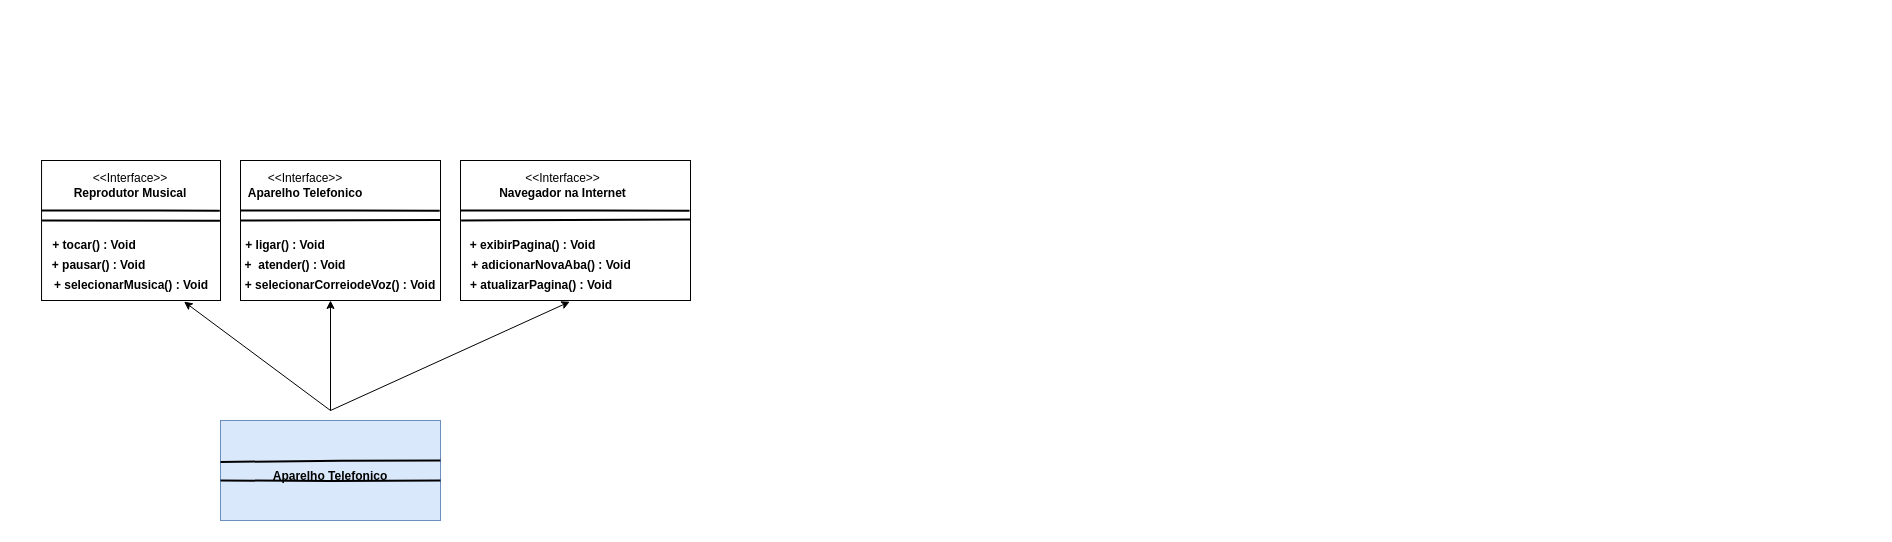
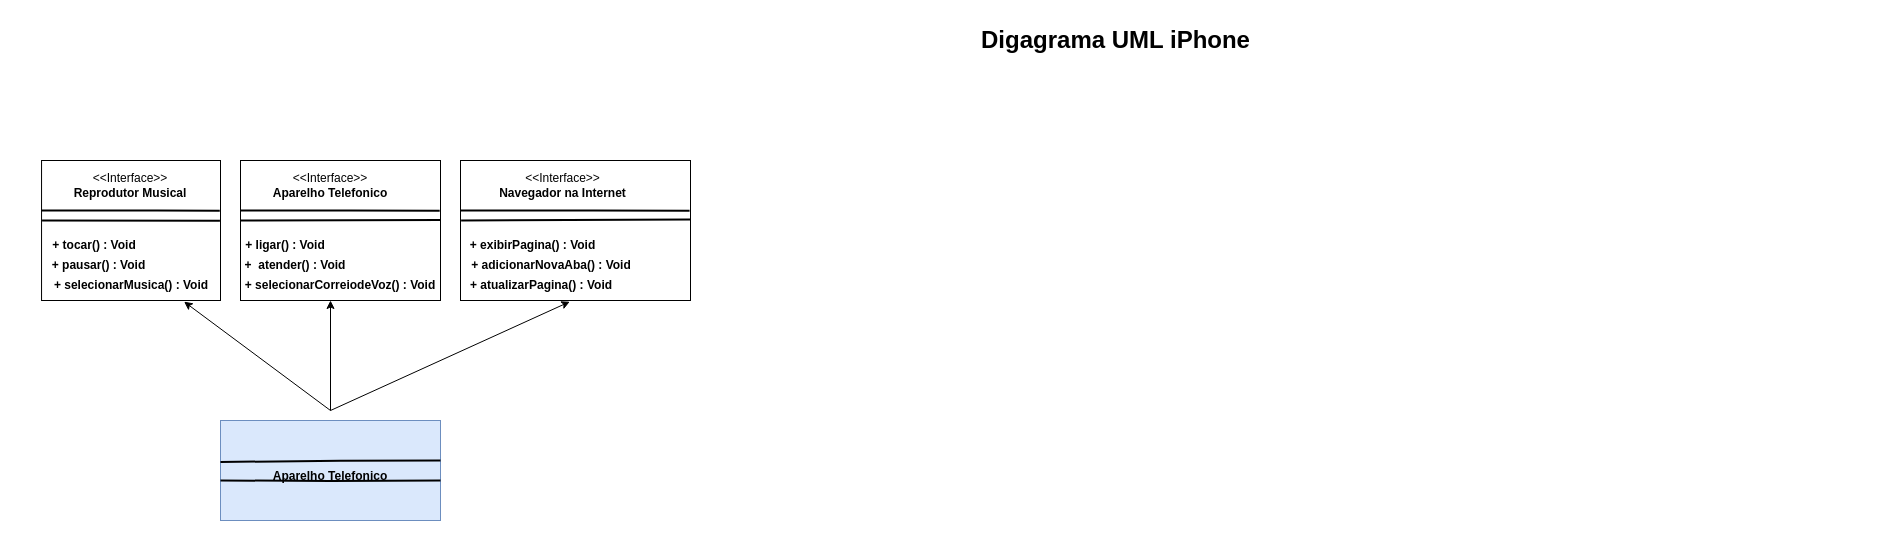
node "Digagrama UML iPhone": added
node "<<Interface>> Aparelho Telefonico": moved (306, 186) -> (331, 186)
